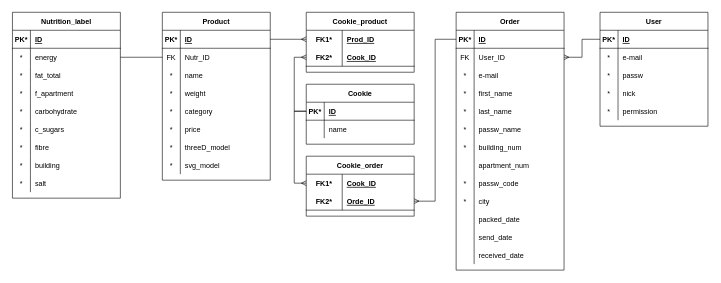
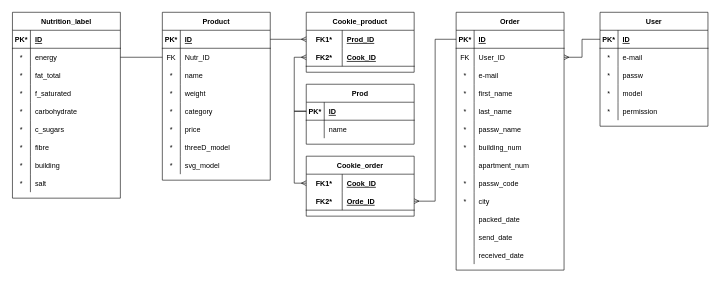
node "f_apartment": label "f_apartment" -> "f_saturated"
node "Cookie": label "Cookie" -> "Prod"
node "nick": label "nick" -> "model"
